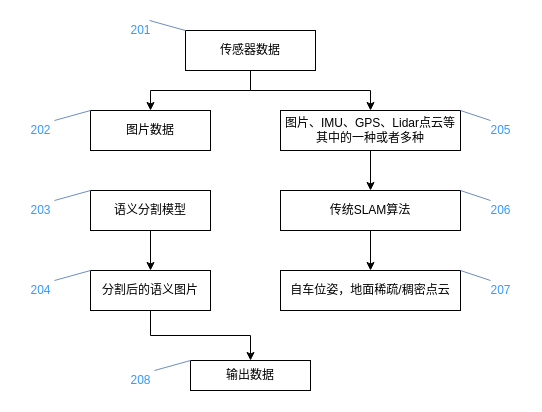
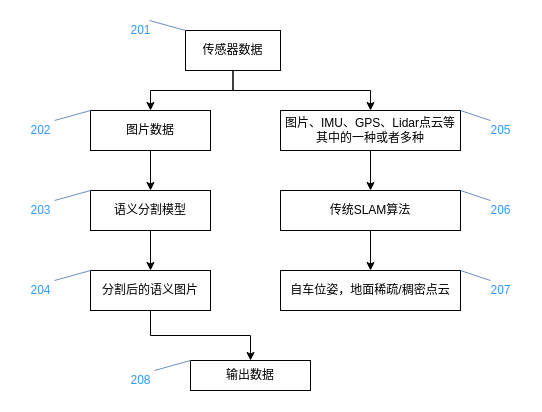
node "传感器数据": size 130x40 -> 95x40
edge "图片数据" -> "语义分割模型": added
